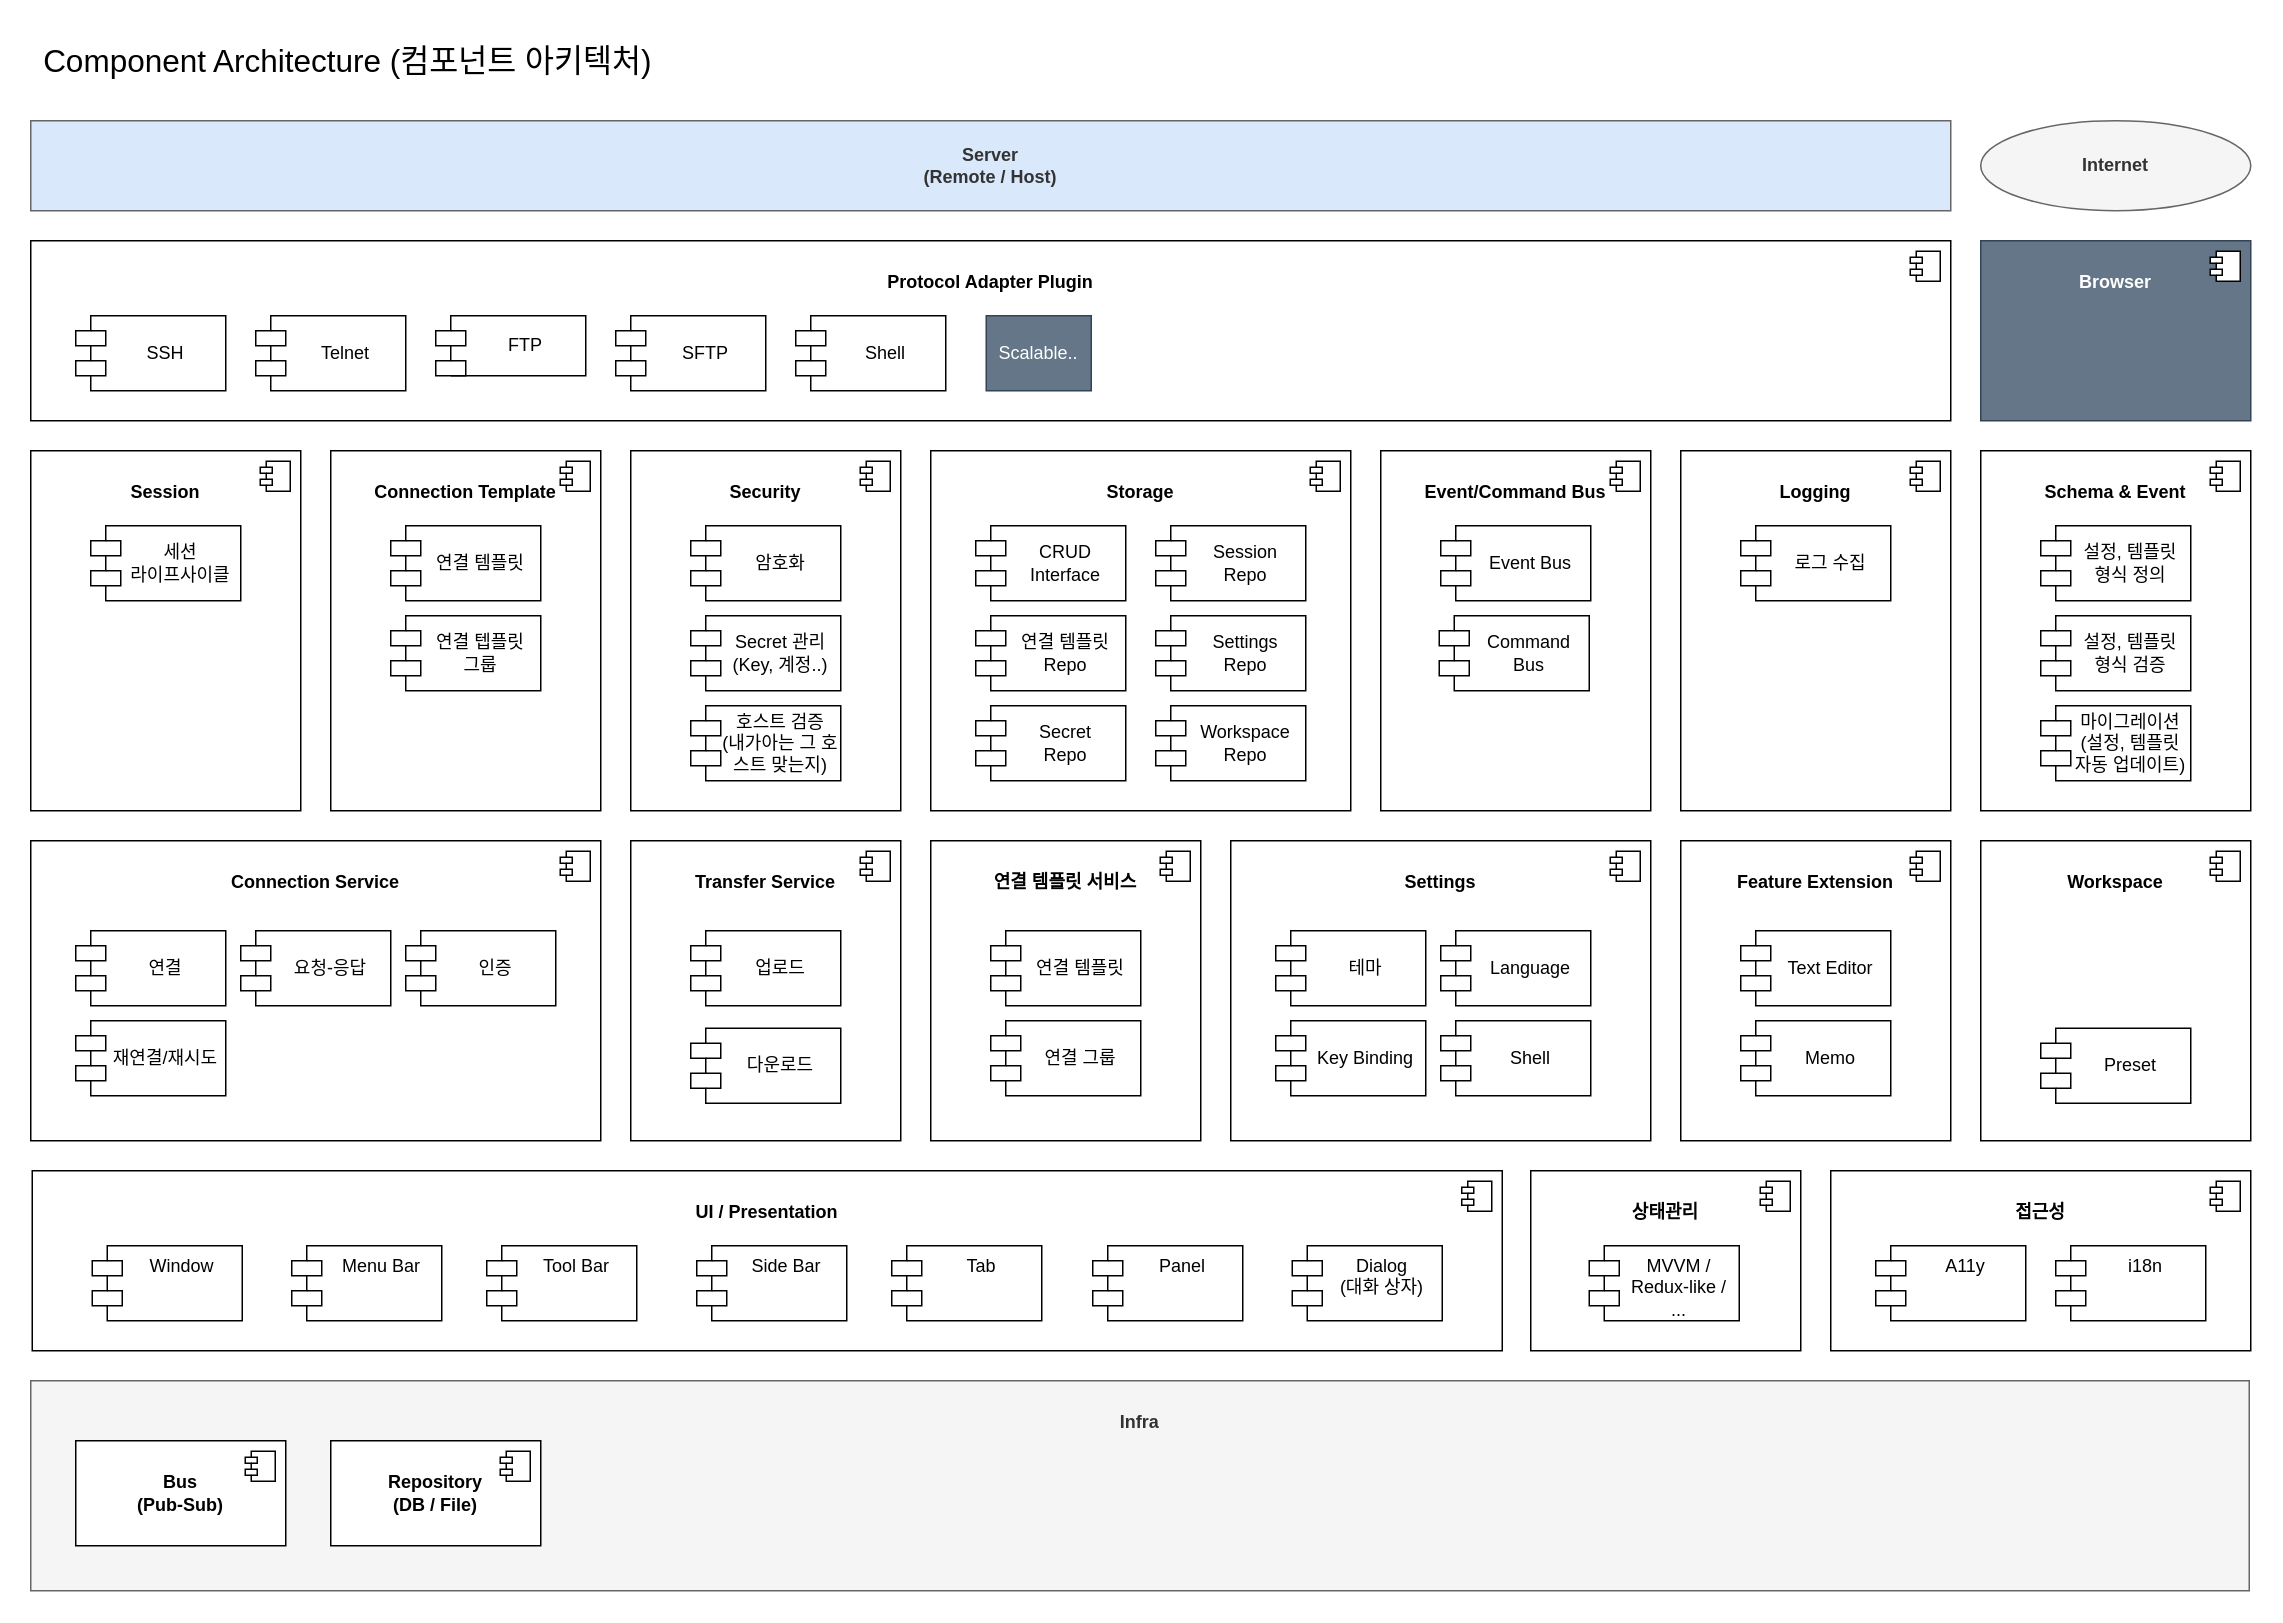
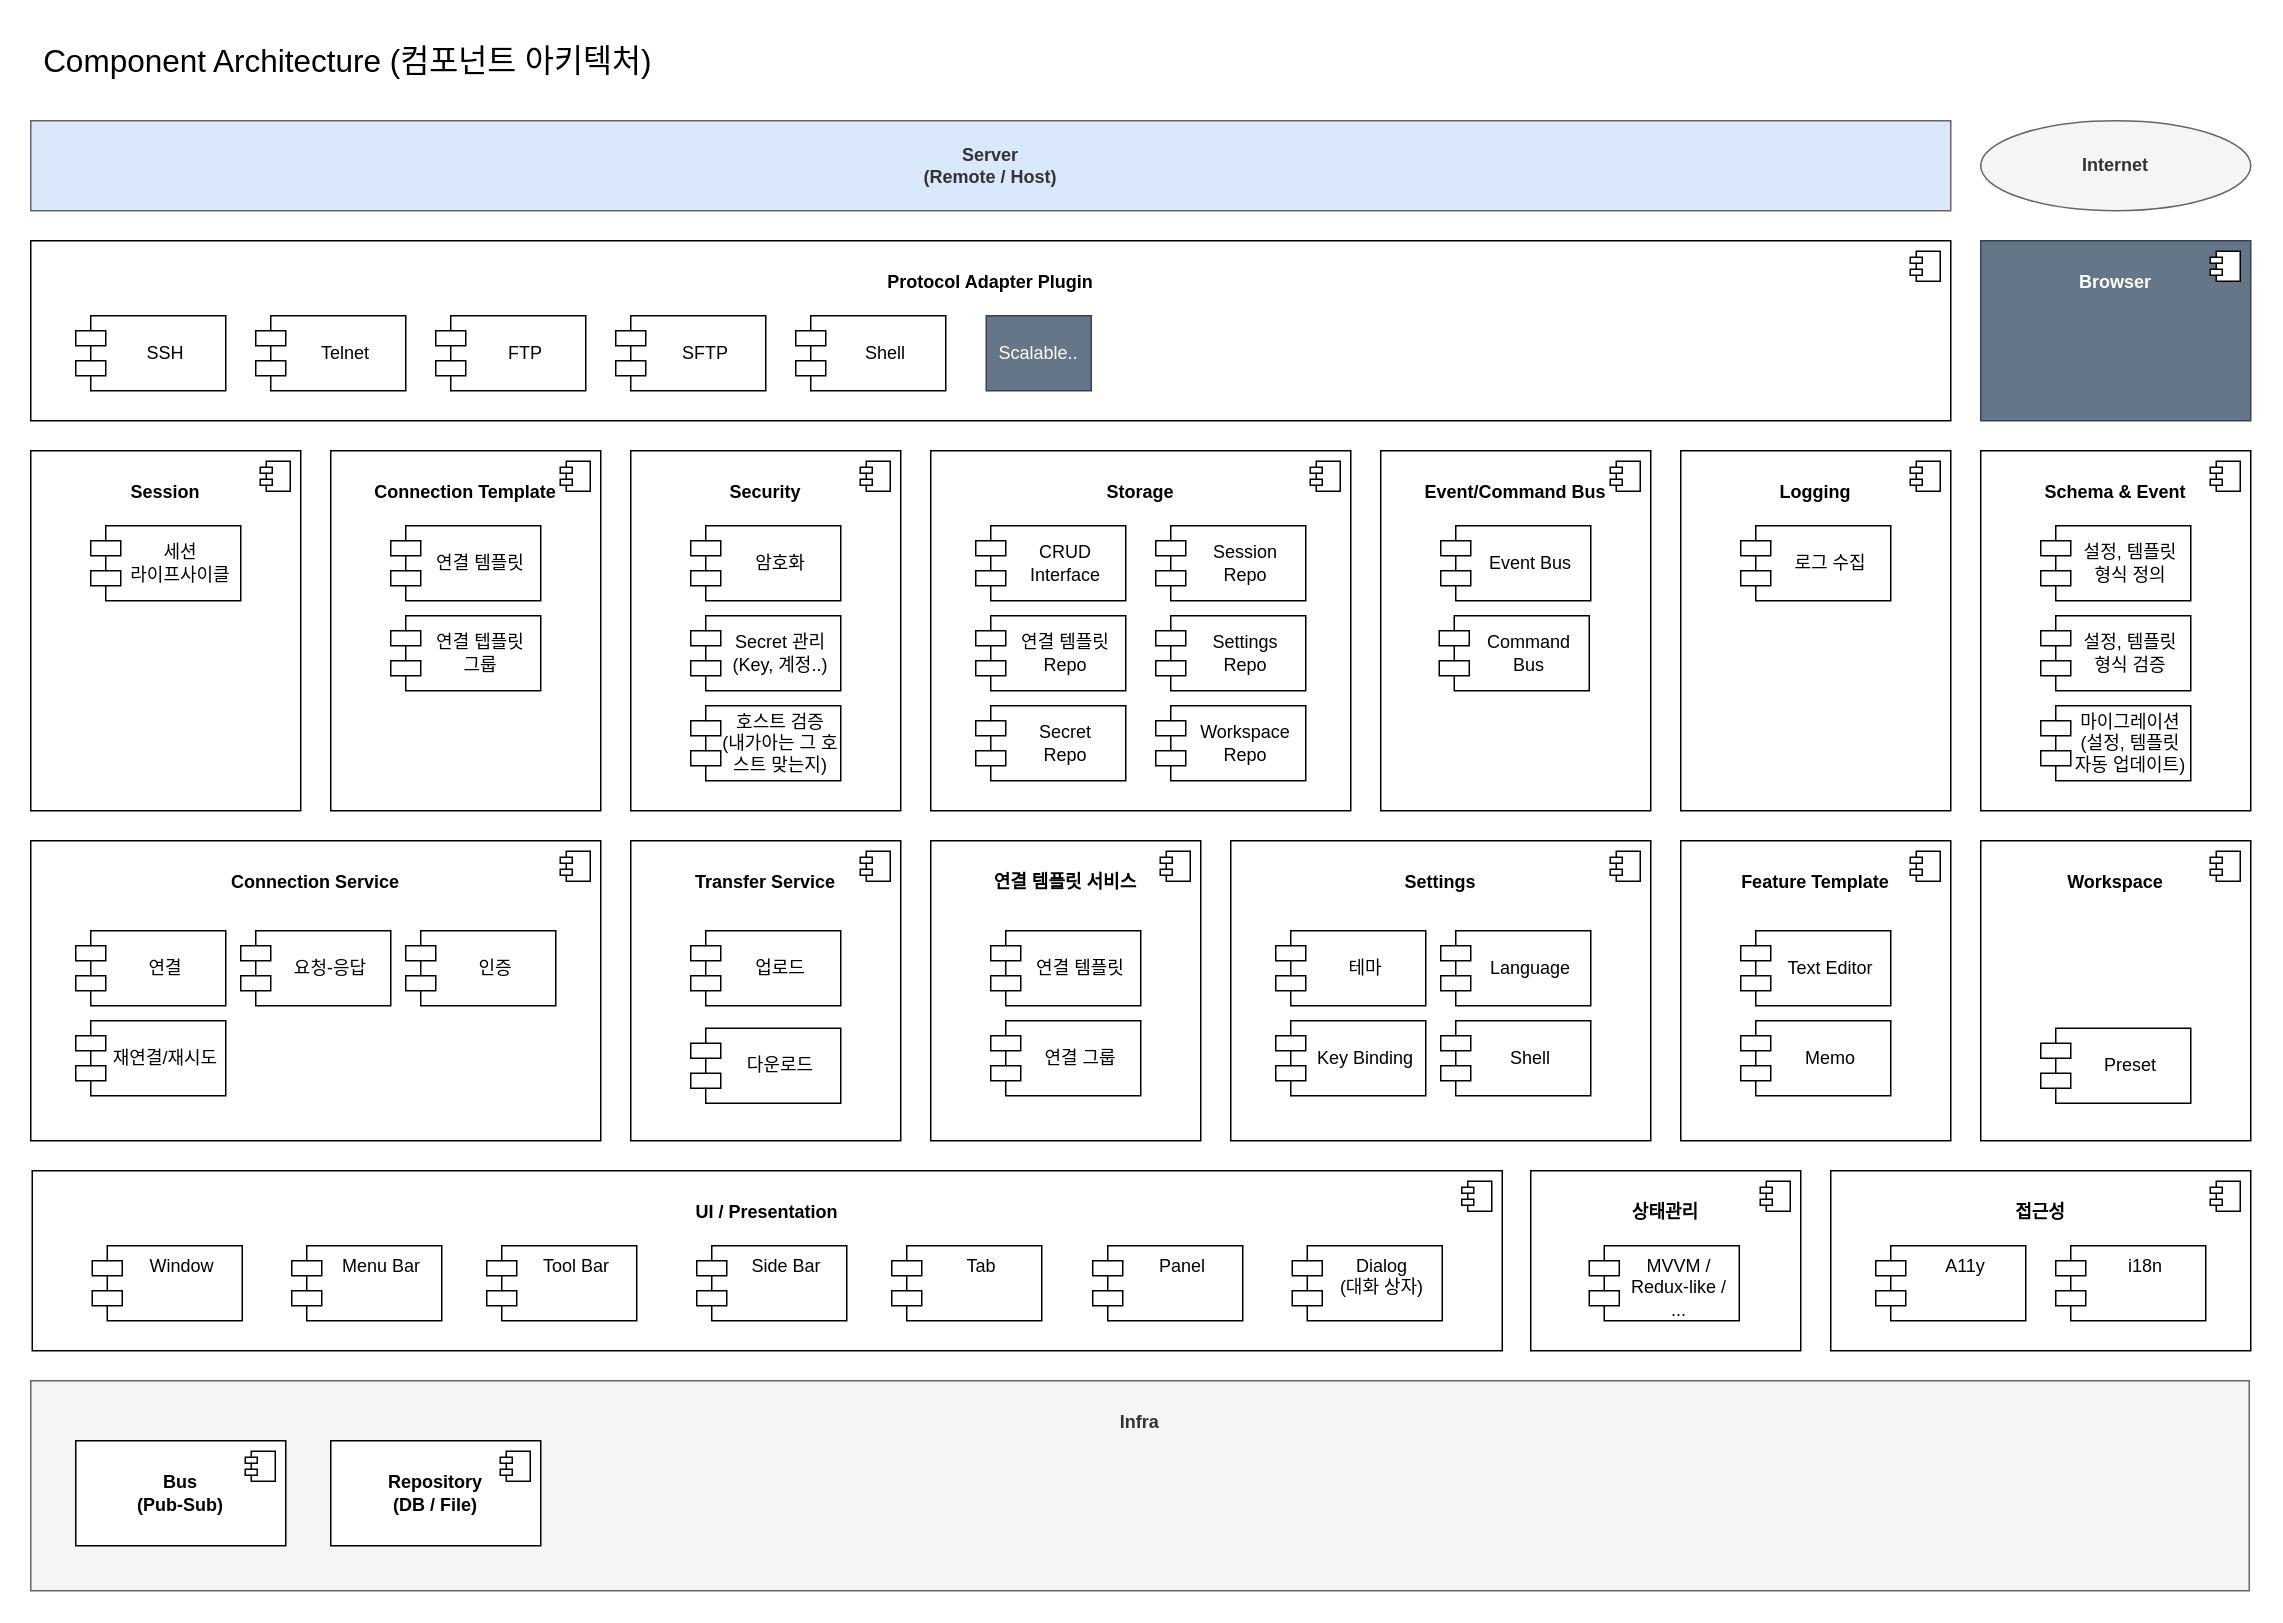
node "FTP": size 150x60 -> 150x75
node "Feature Extension": label "Feature Extension" -> "Feature Template"
